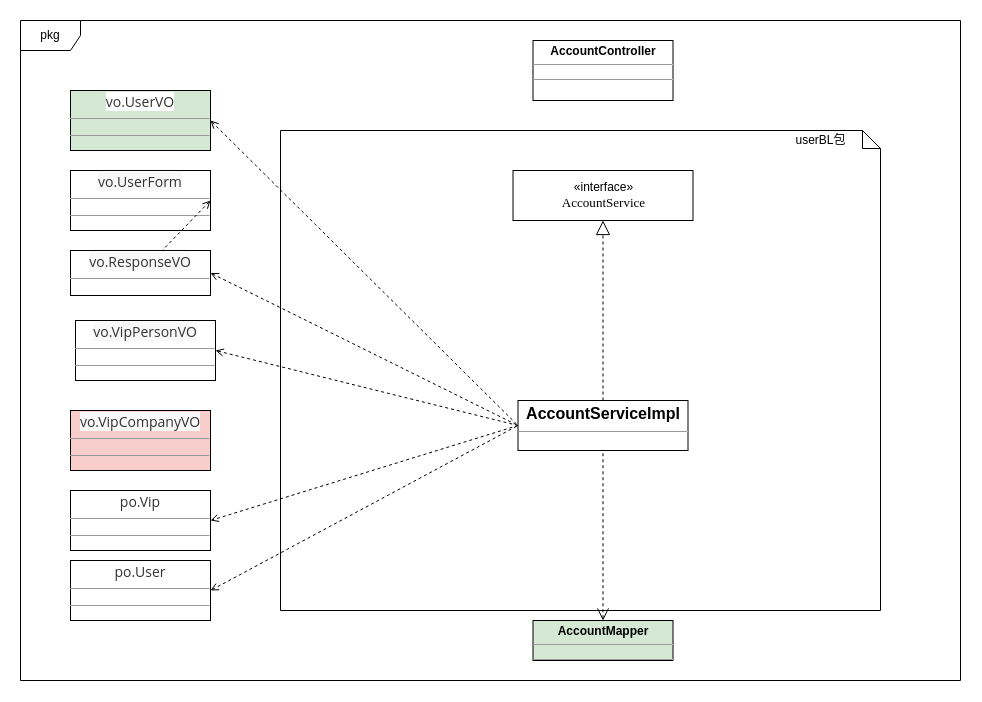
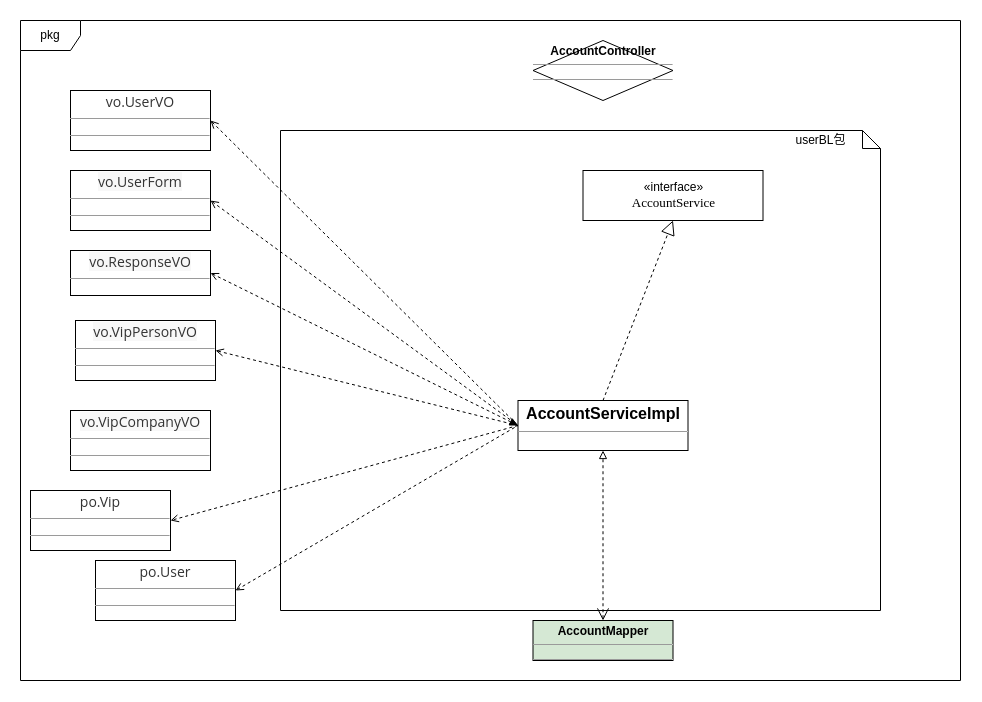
node "AccountController": shape rectangle -> diamond
node "vo.UserVO": fillcolor #d5e8d4 -> #ffffff
node "«interface» AccountService": moved (603, 196) -> (673, 196)
edge "vo.ResponseVO" -> "vo.UserForm": now "AccountServiceImpl" -> "vo.UserForm"
edge "AccountServiceImpl" -> "vo.ResponseVO": arrowhead none -> block
node "vo.VipCompanyVO": fillcolor #f8cecc -> #ffffff
edge "AccountServiceImpl" -> "AccountMapper": arrowhead none -> block
node "po.Vip": moved (141, 521) -> (101, 521)
node "po.User": moved (141, 591) -> (166, 591)
